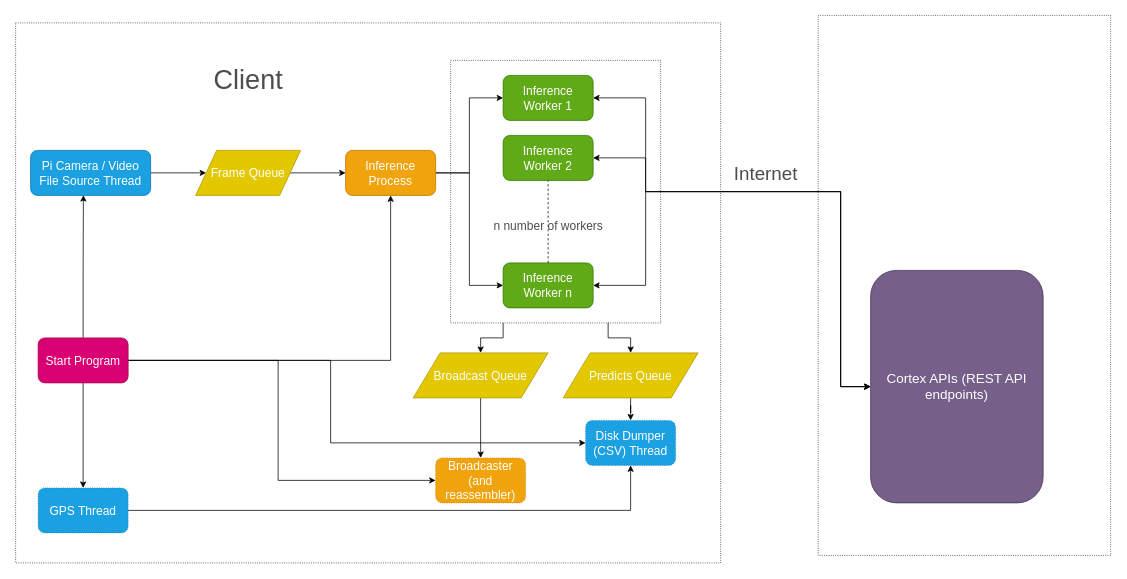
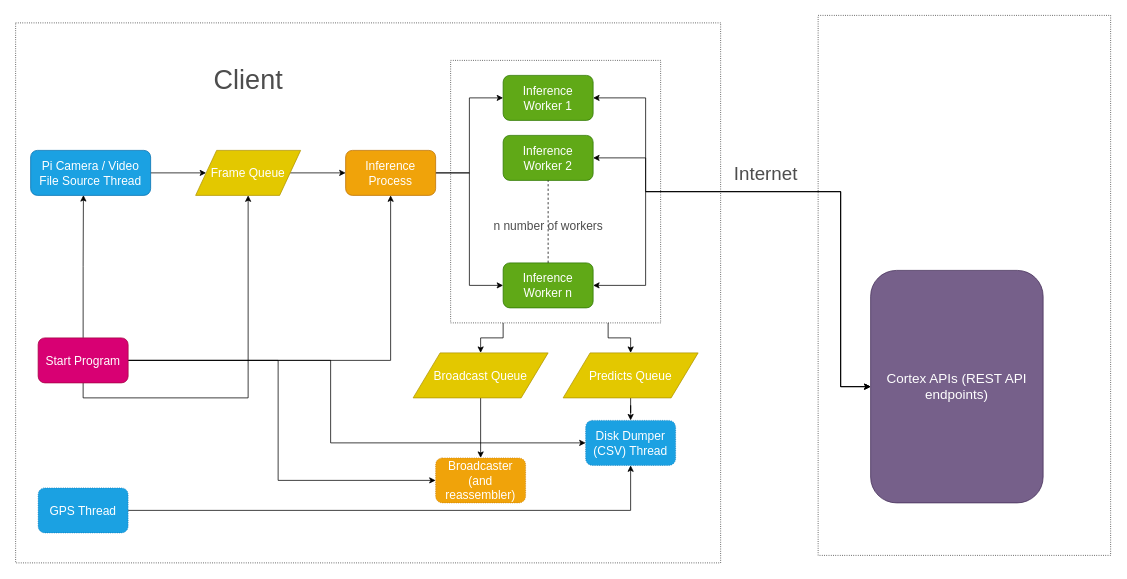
edge "Start Program" -> "GPS Thread": now "Start Program" -> "Frame Queue"
